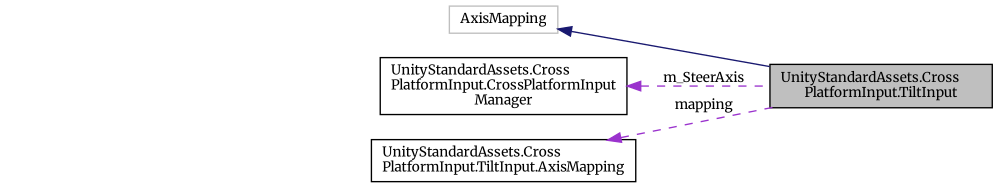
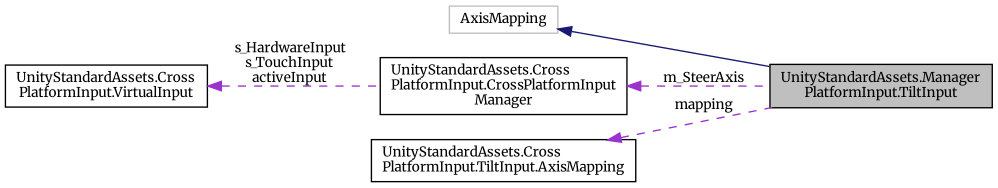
node "UnityStandardAssets.Cross PlatformInput.VirtualInput": added
node "UnityStandardAssets.Cross PlatformInput.TiltInput": label "UnityStandardAssets.Cross PlatformInput.TiltInput" -> "UnityStandardAssets.Manager PlatformInput.TiltInput"
